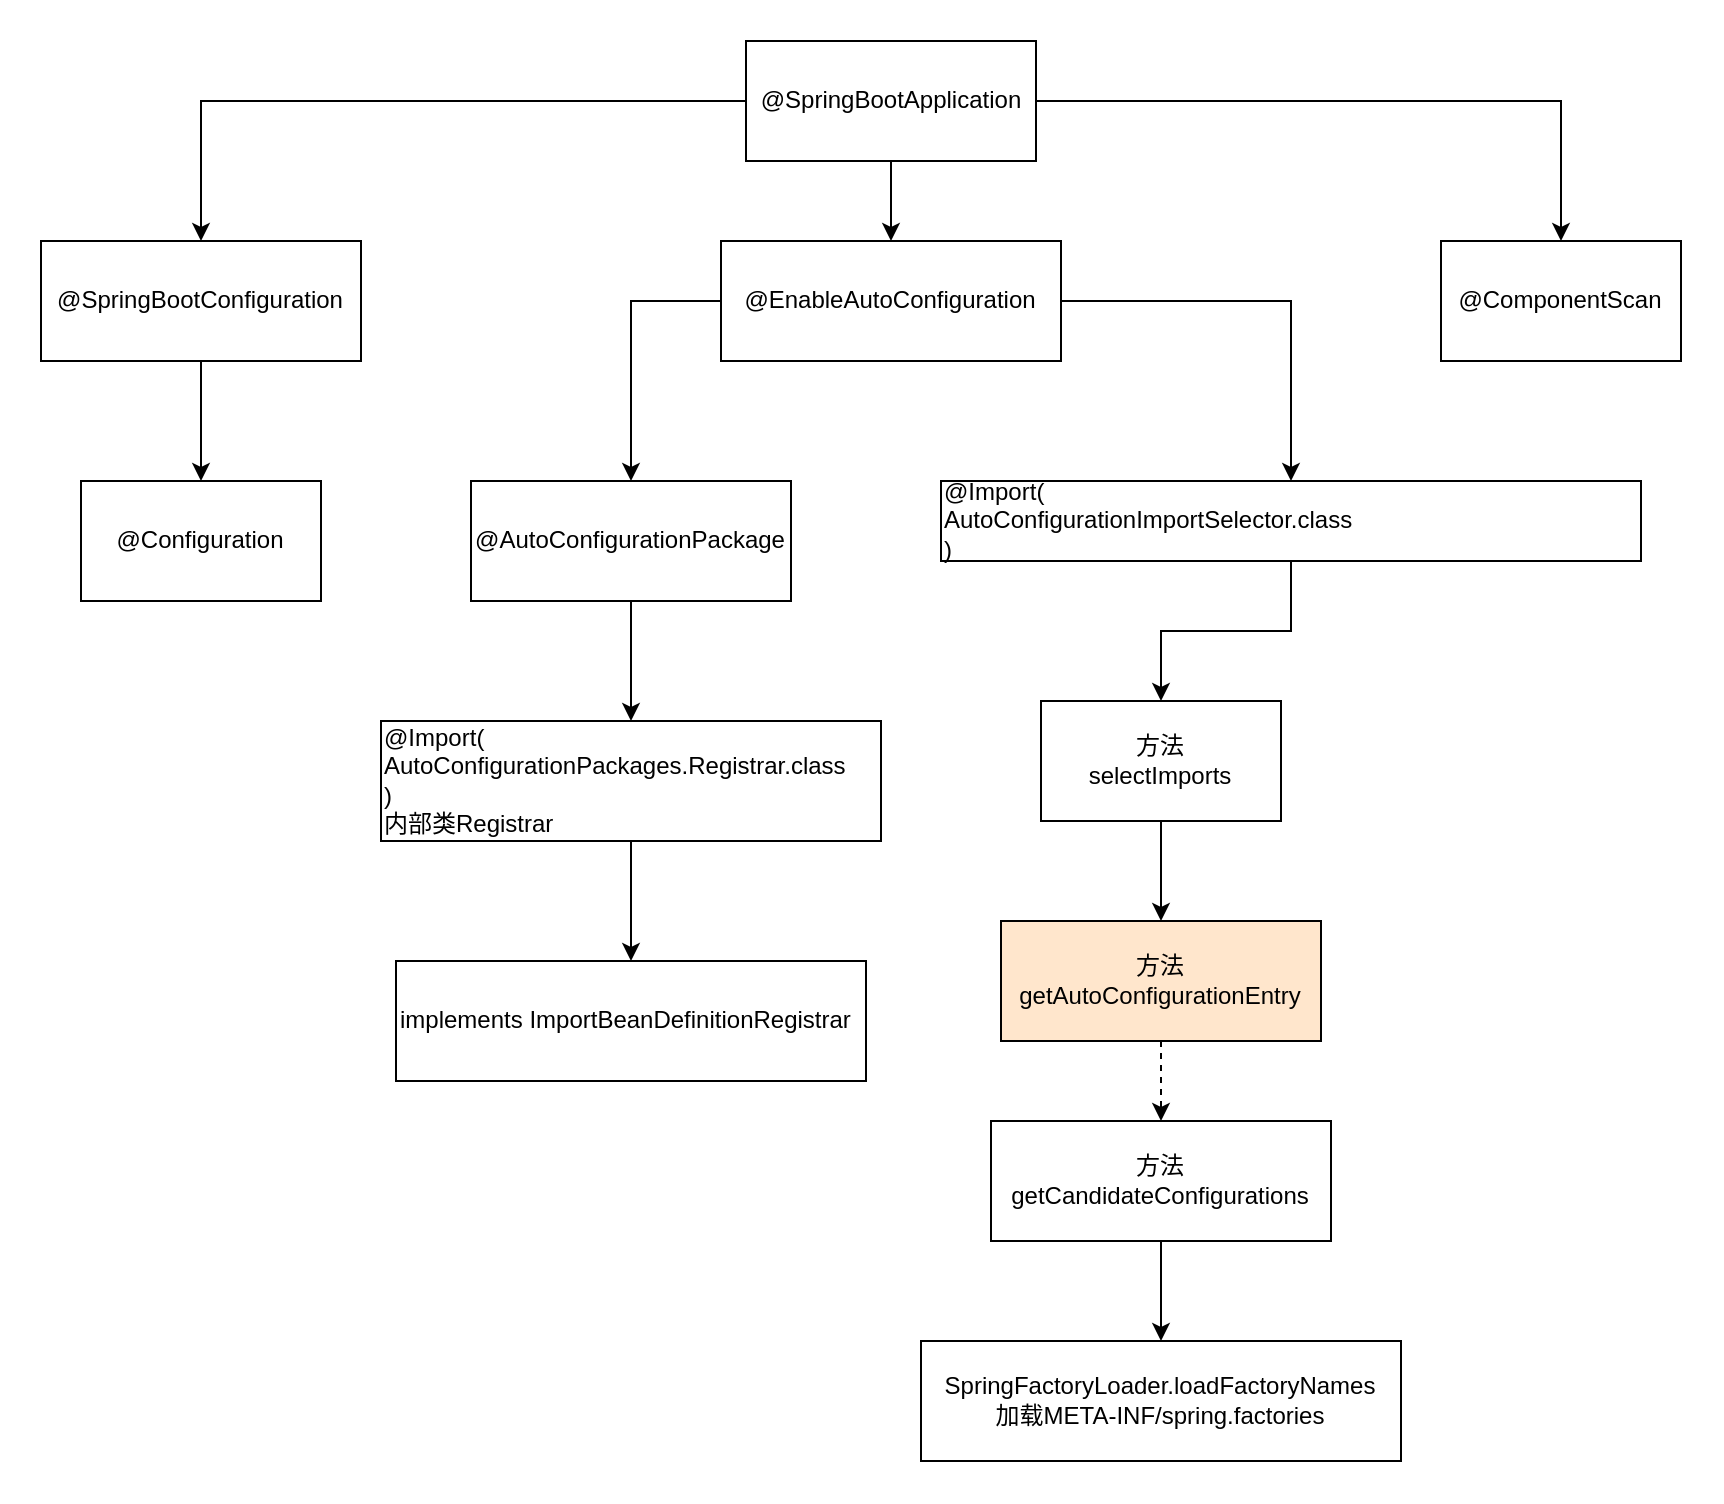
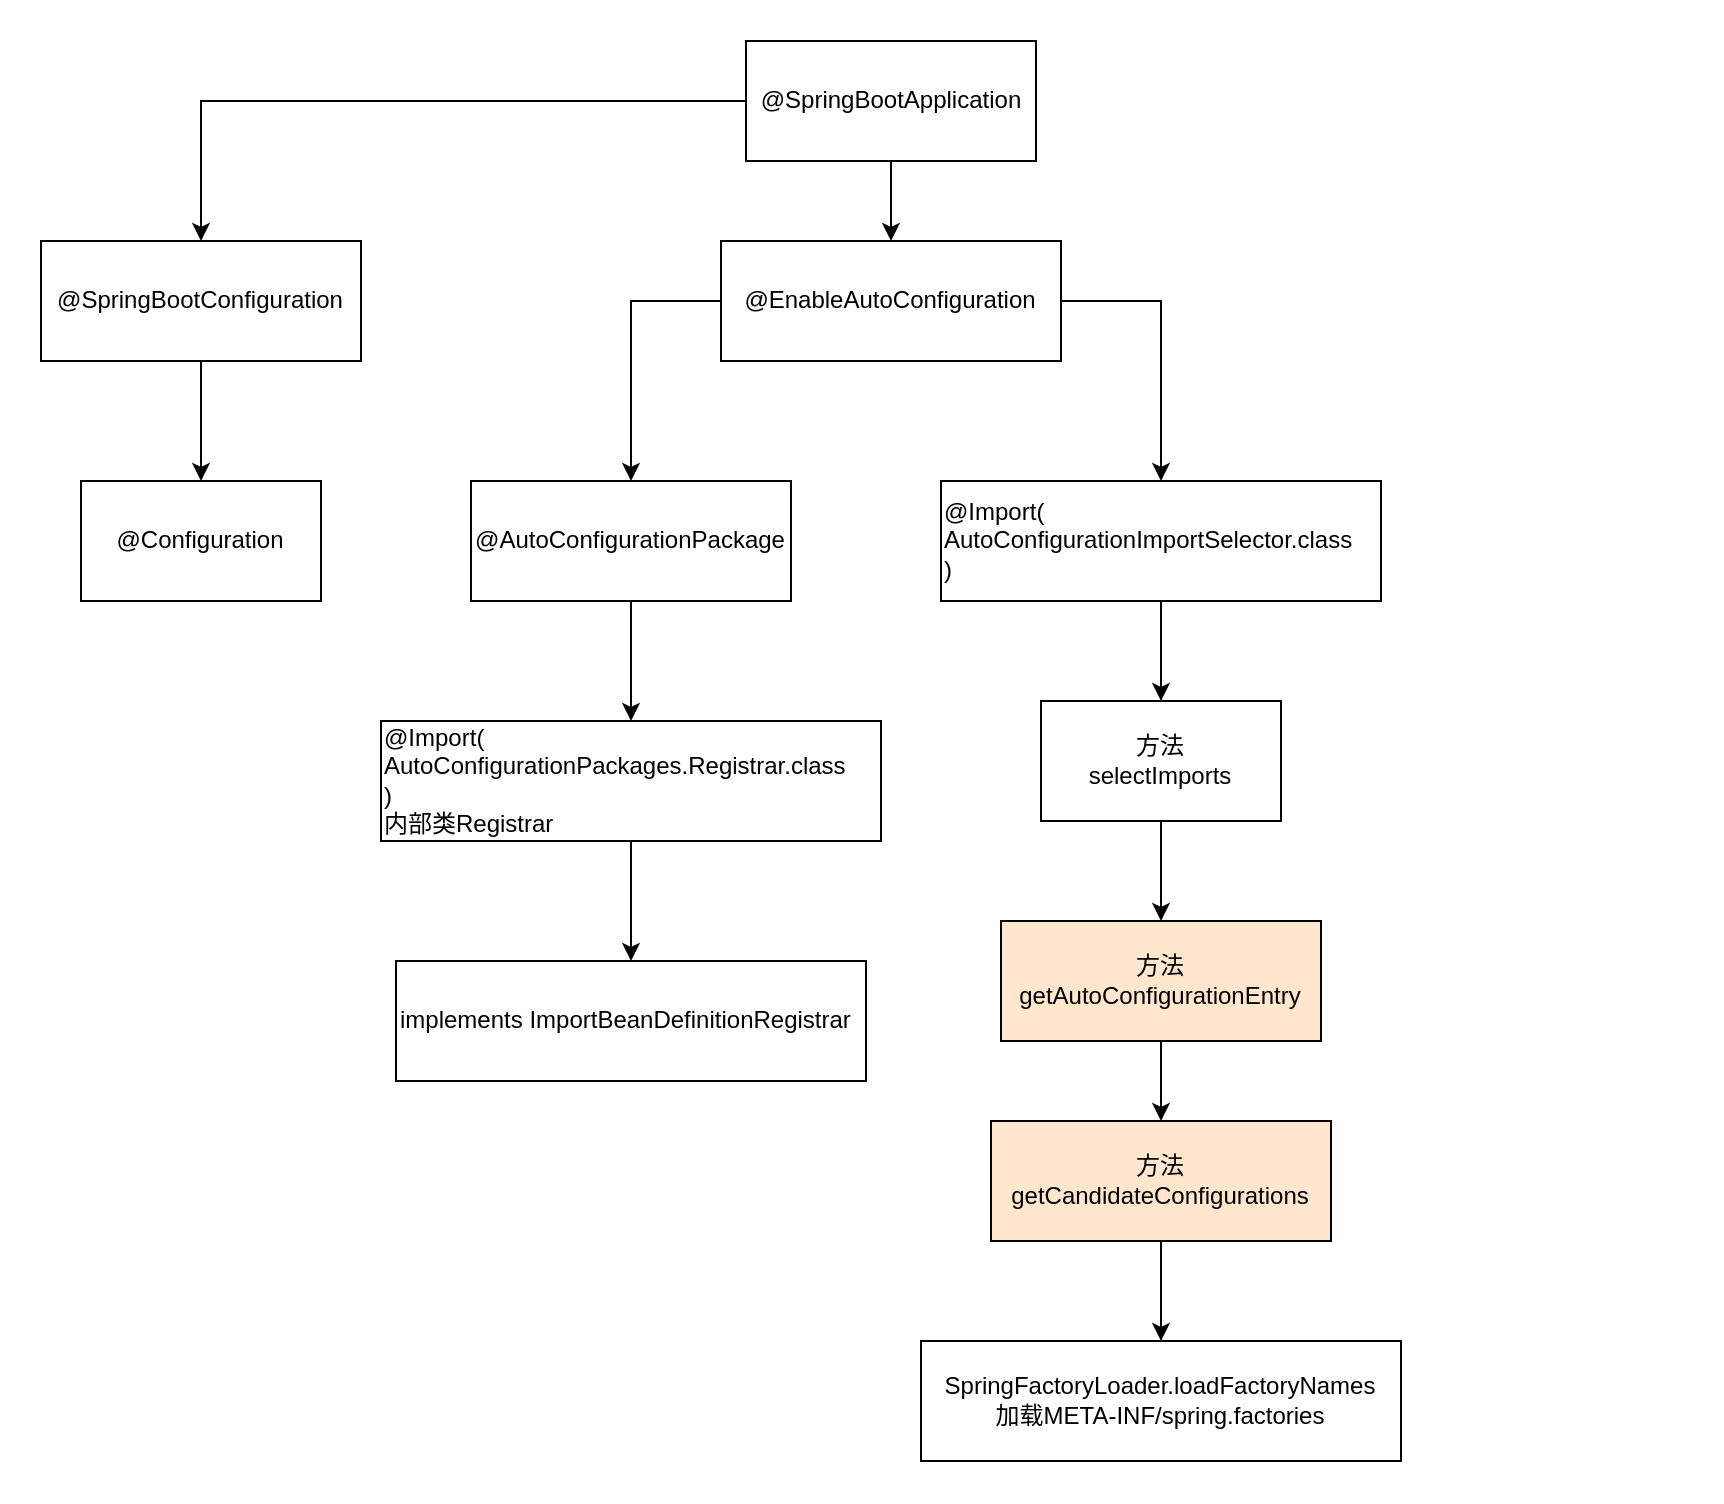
edge "@SpringBootApplication" -> "@ComponentScan": removed
node "@ComponentScan": removed
node "@Import( AutoConfigurationImportSelector.class )": size 700x80 -> 440x120
edge "方法getAutoConfigurationEntry" -> "方法 getCandidateConfigurations": style dashed -> solid
node "方法 getCandidateConfigurations": fillcolor #ffffff -> #ffe6cc
